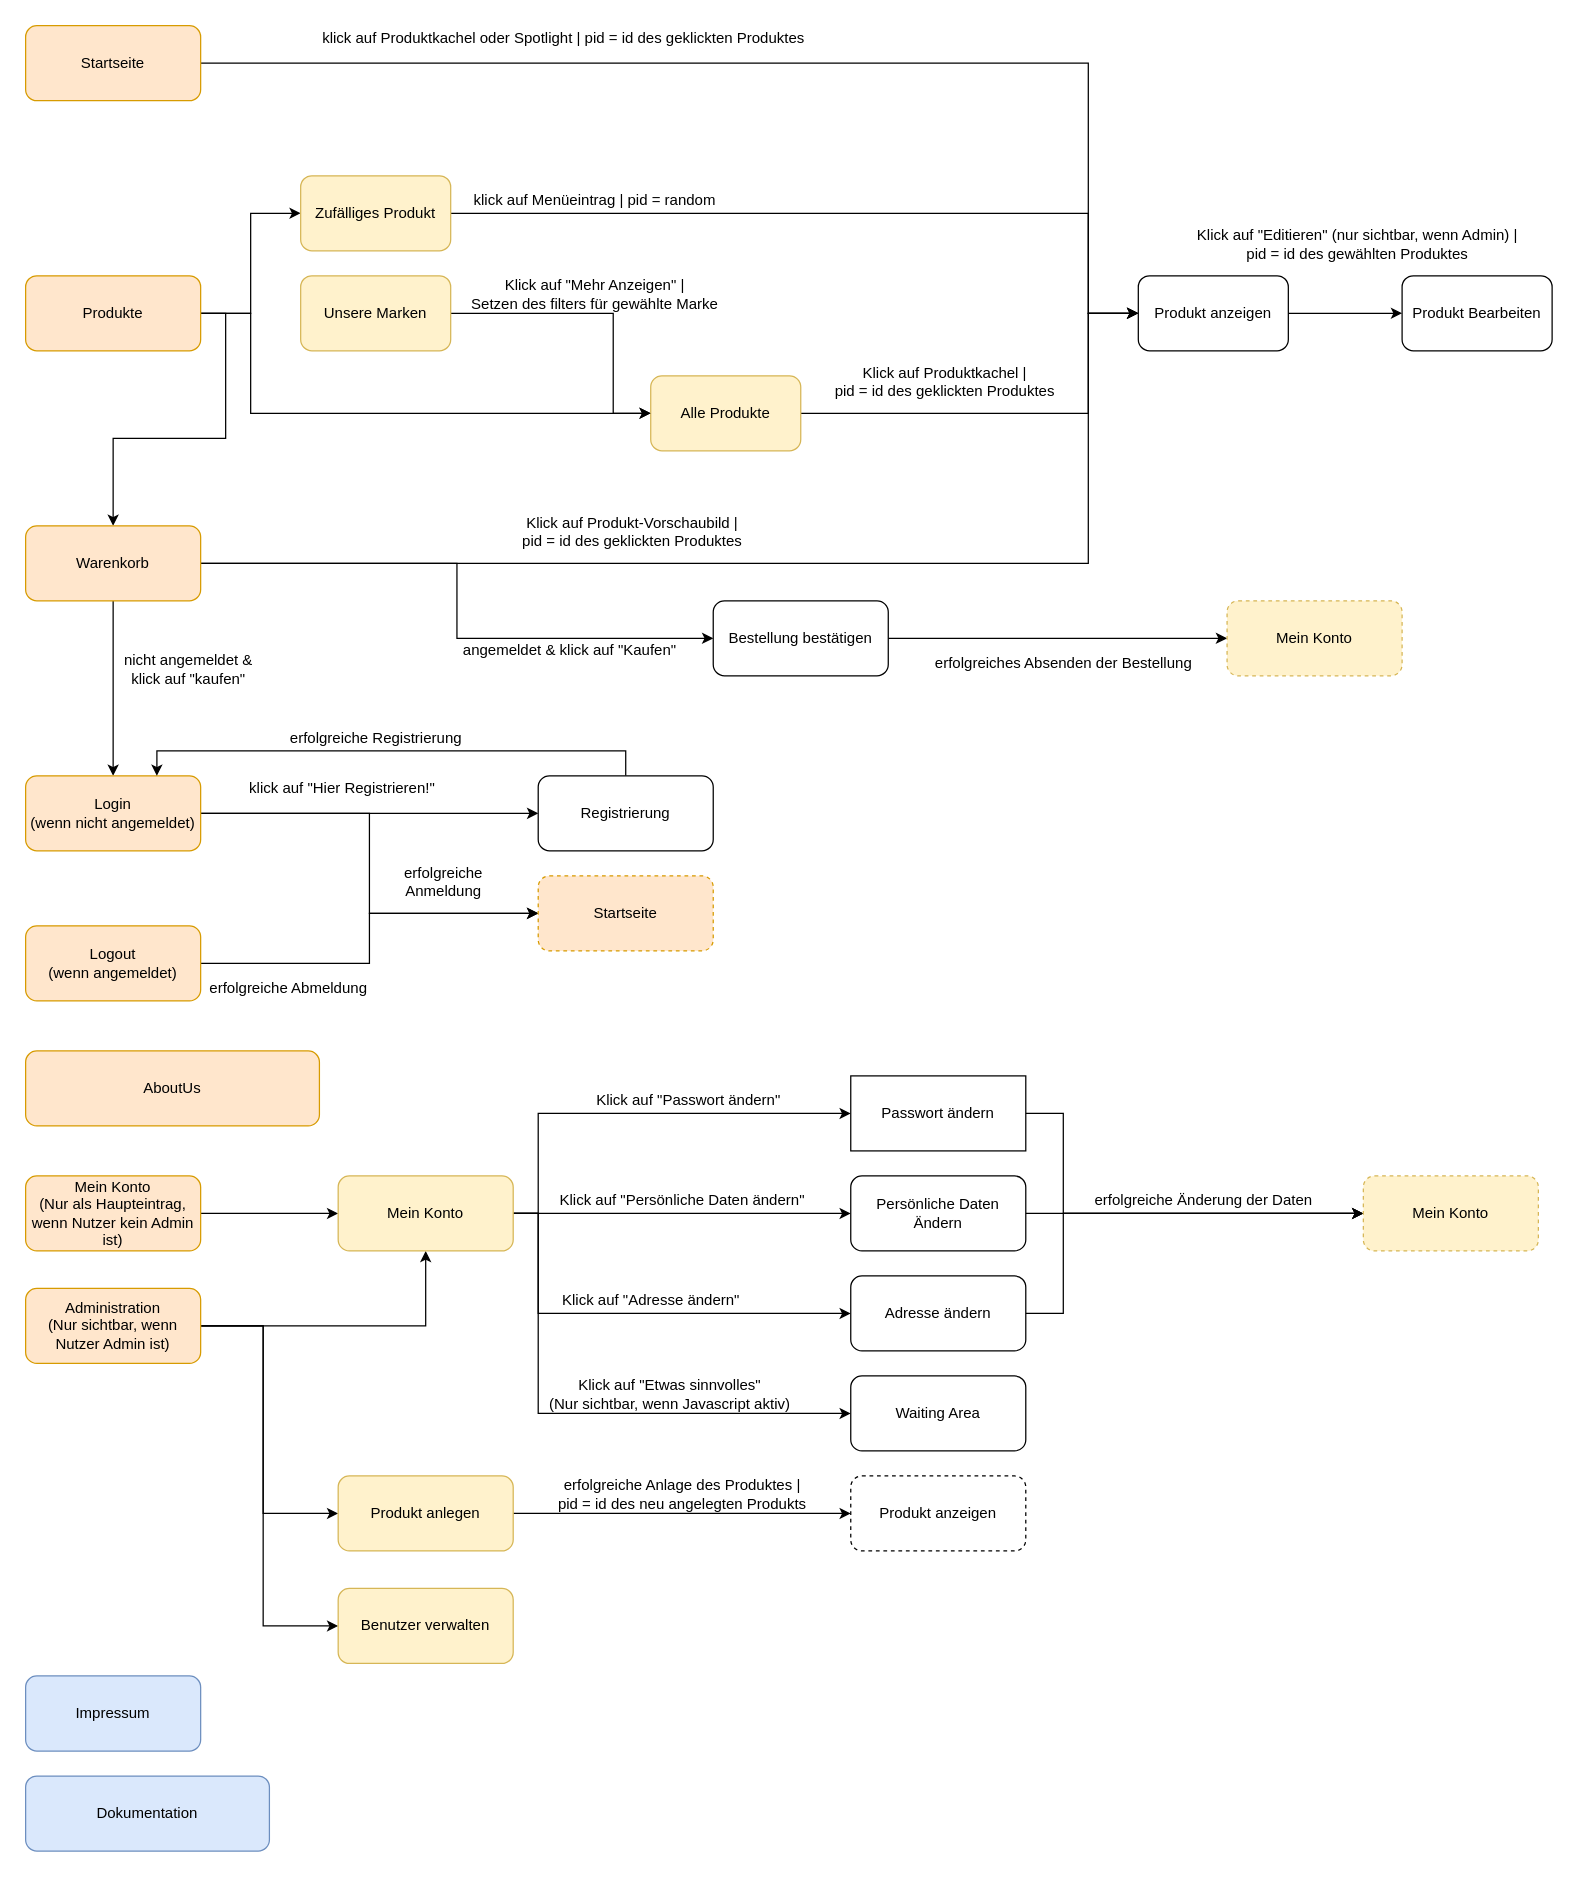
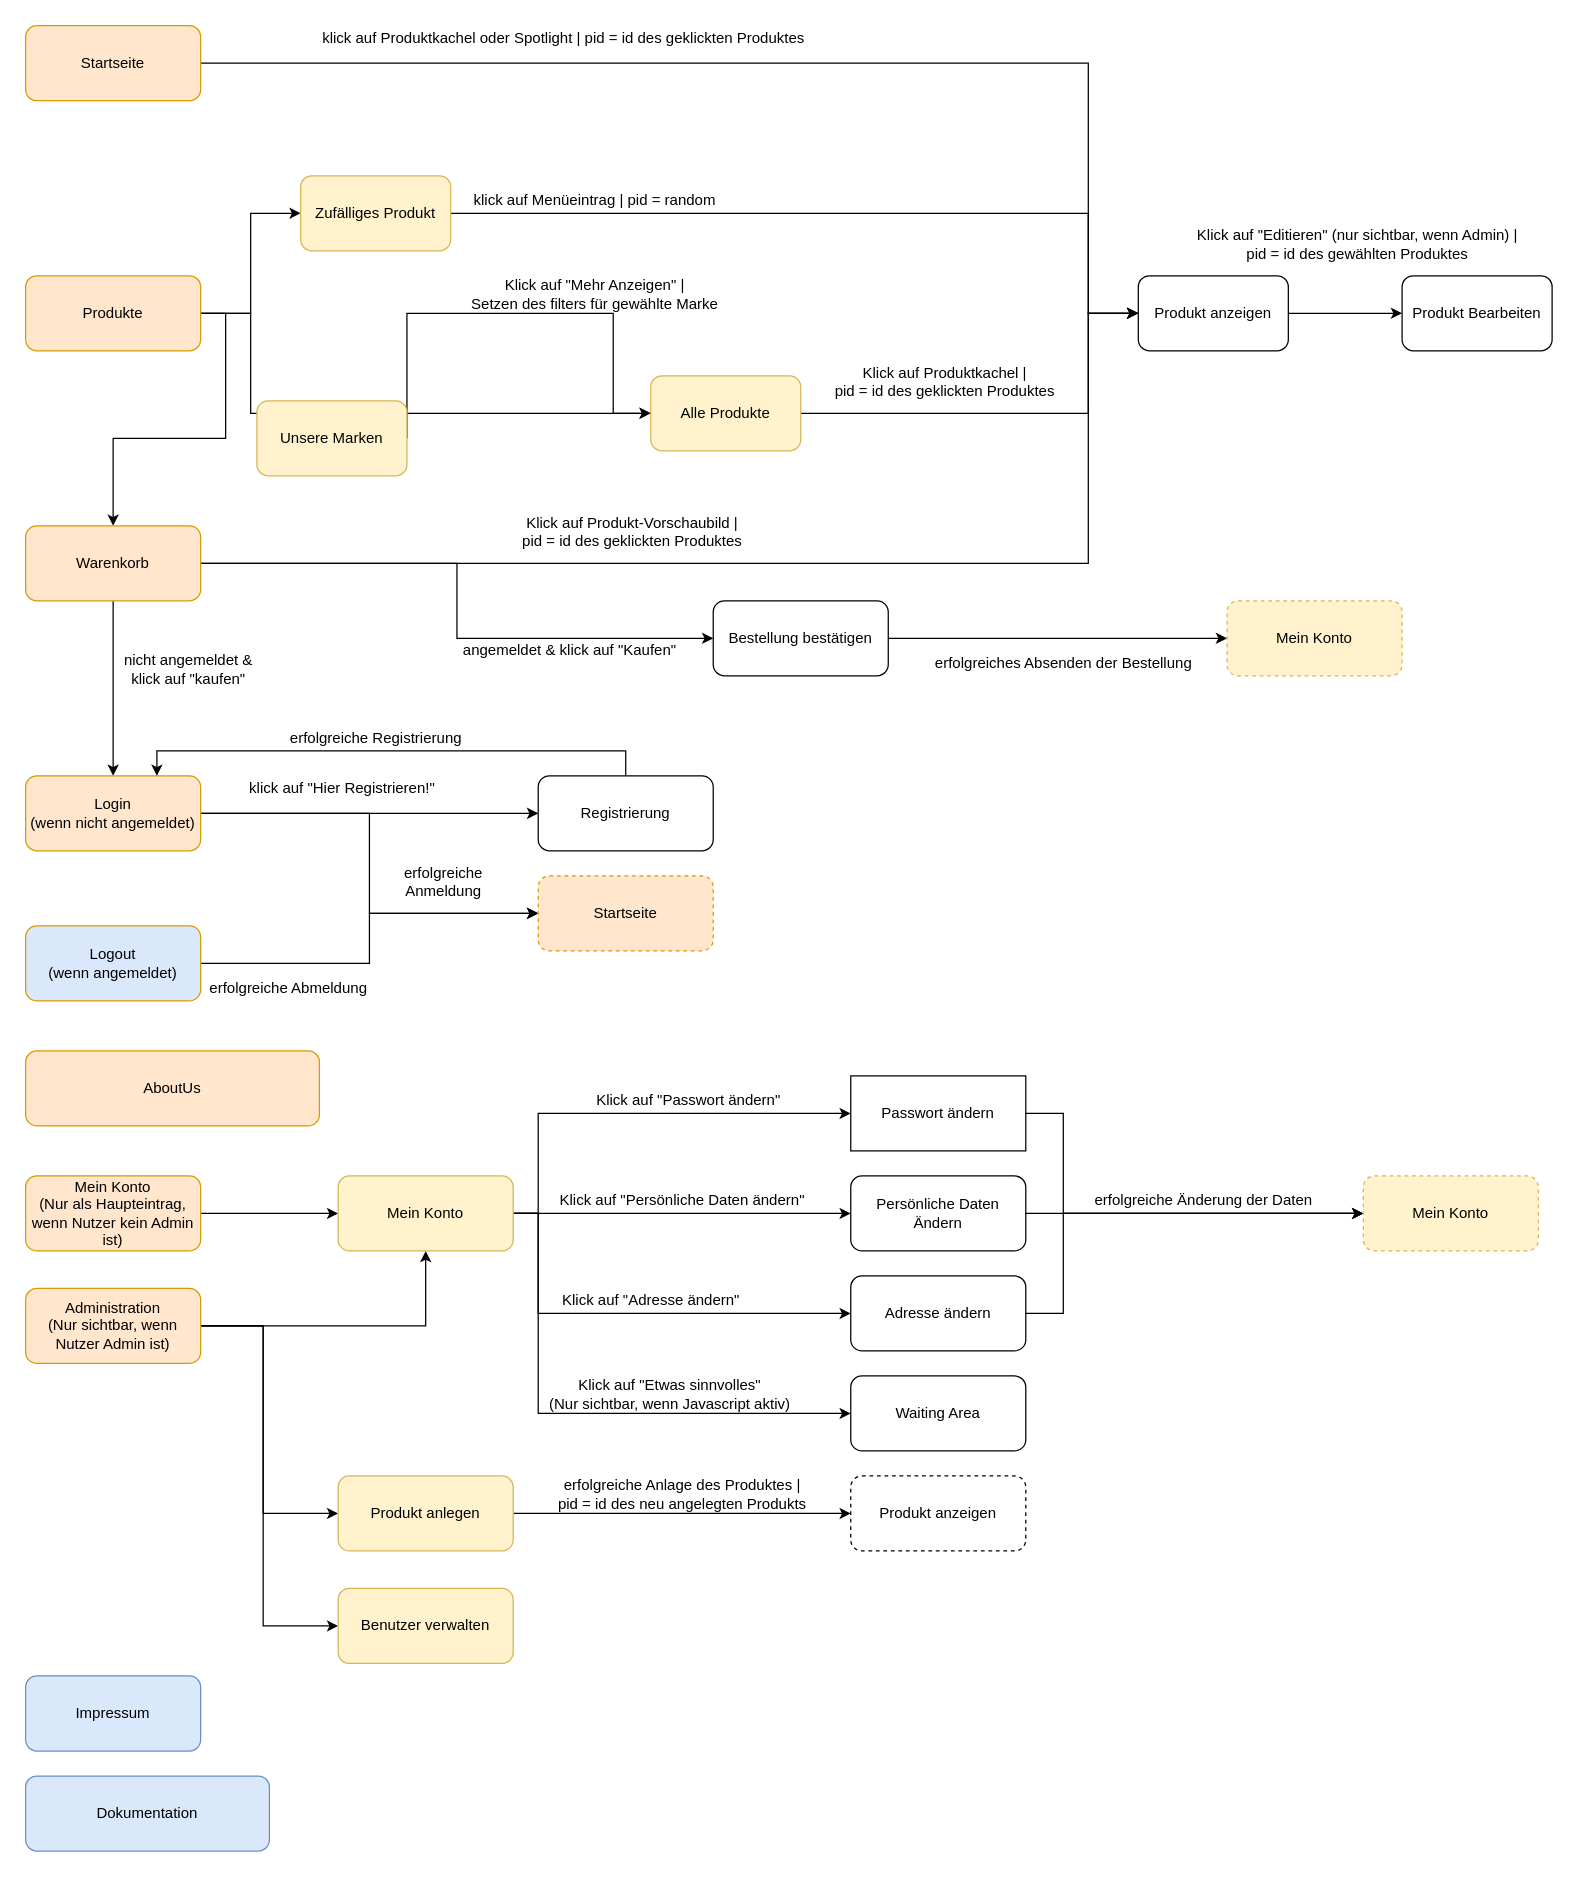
node "Unsere Marken": moved (376, 313) -> (332, 438)
node "Logout (wenn angemeldet)": fillcolor #ffe6cc -> #dae8fc
